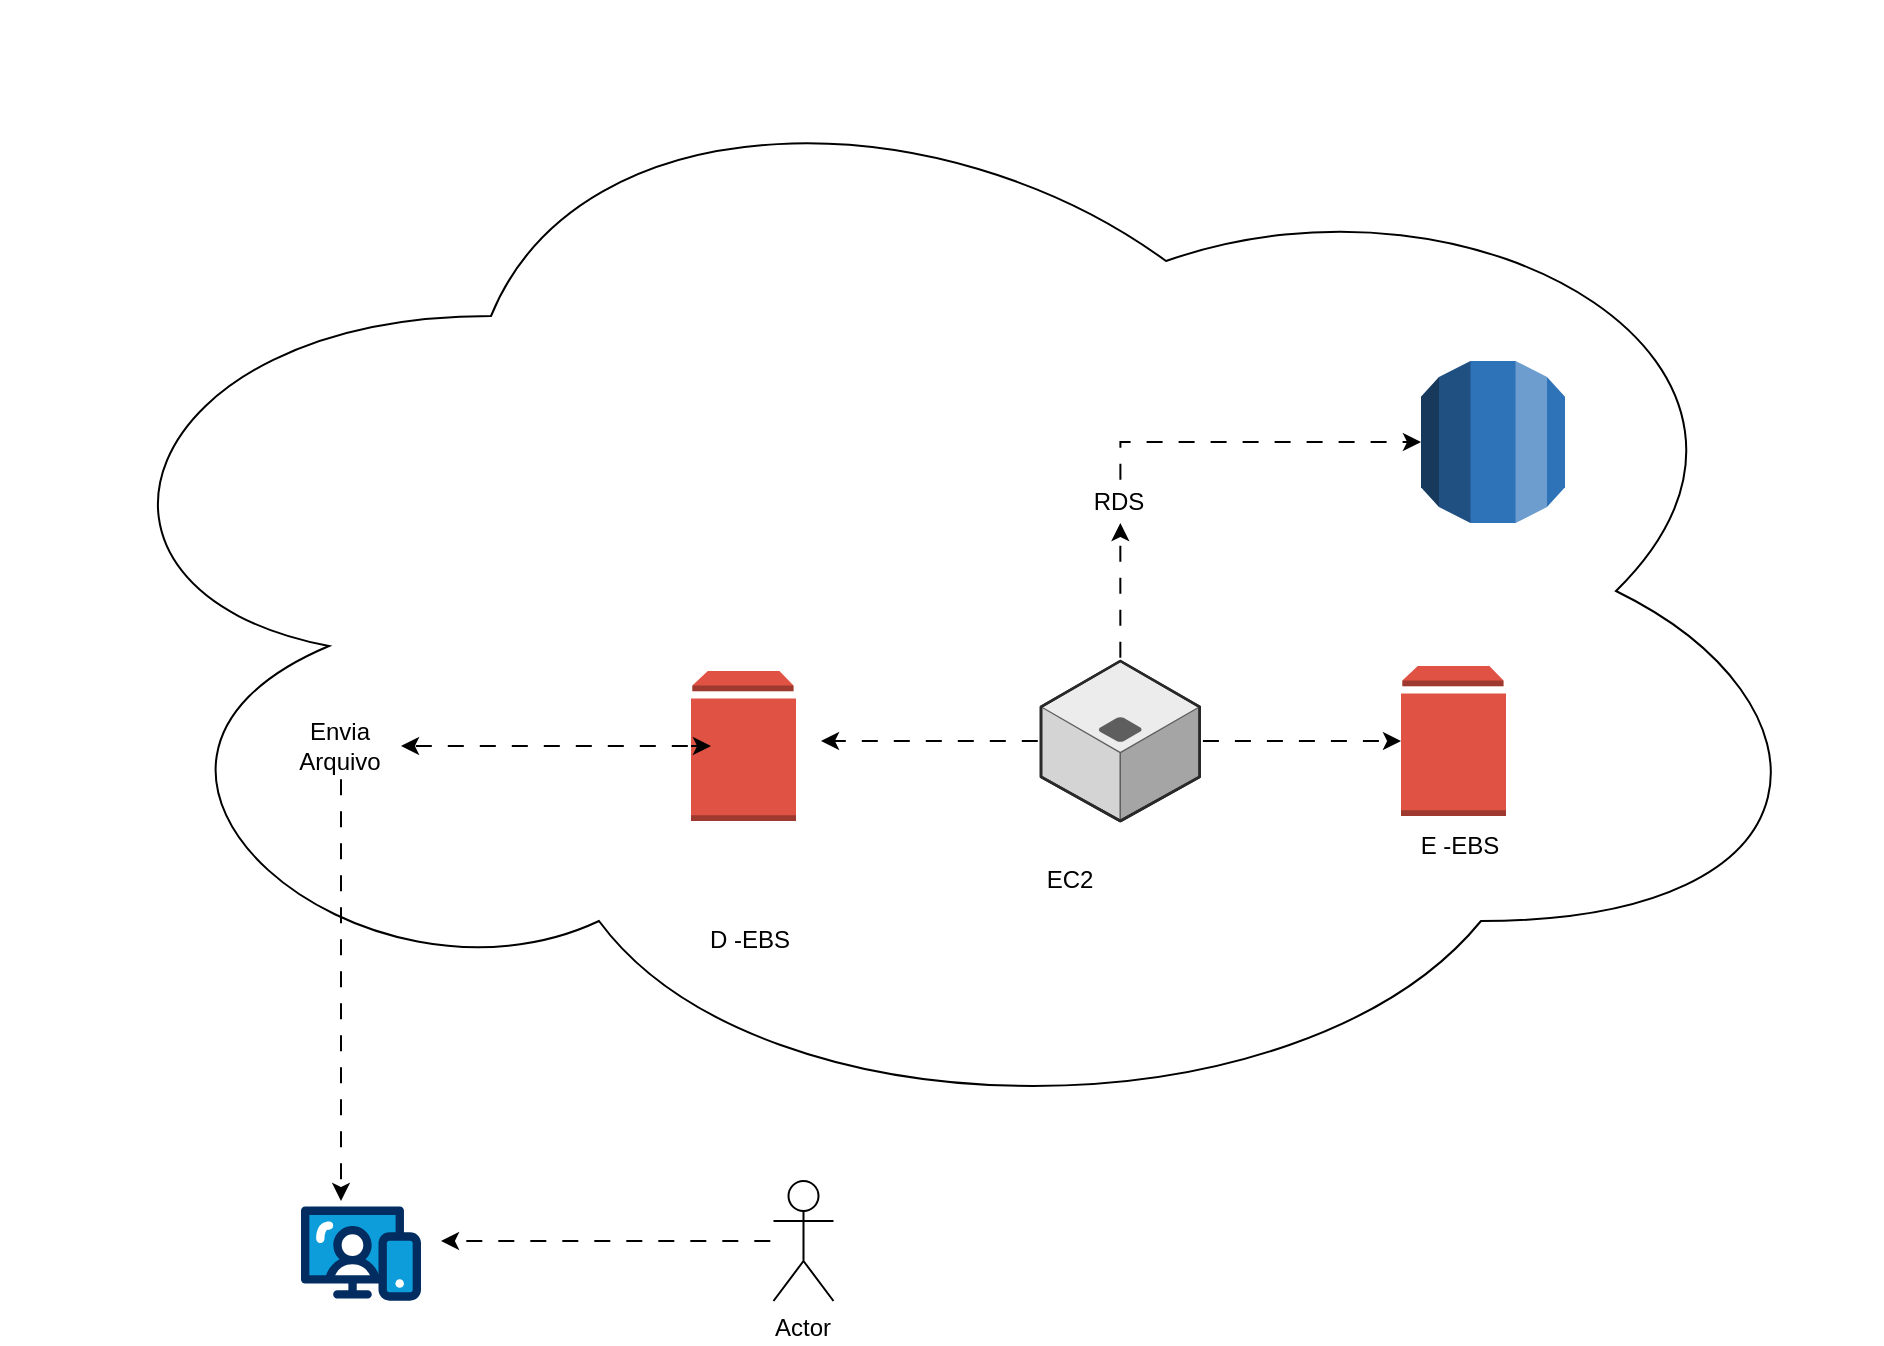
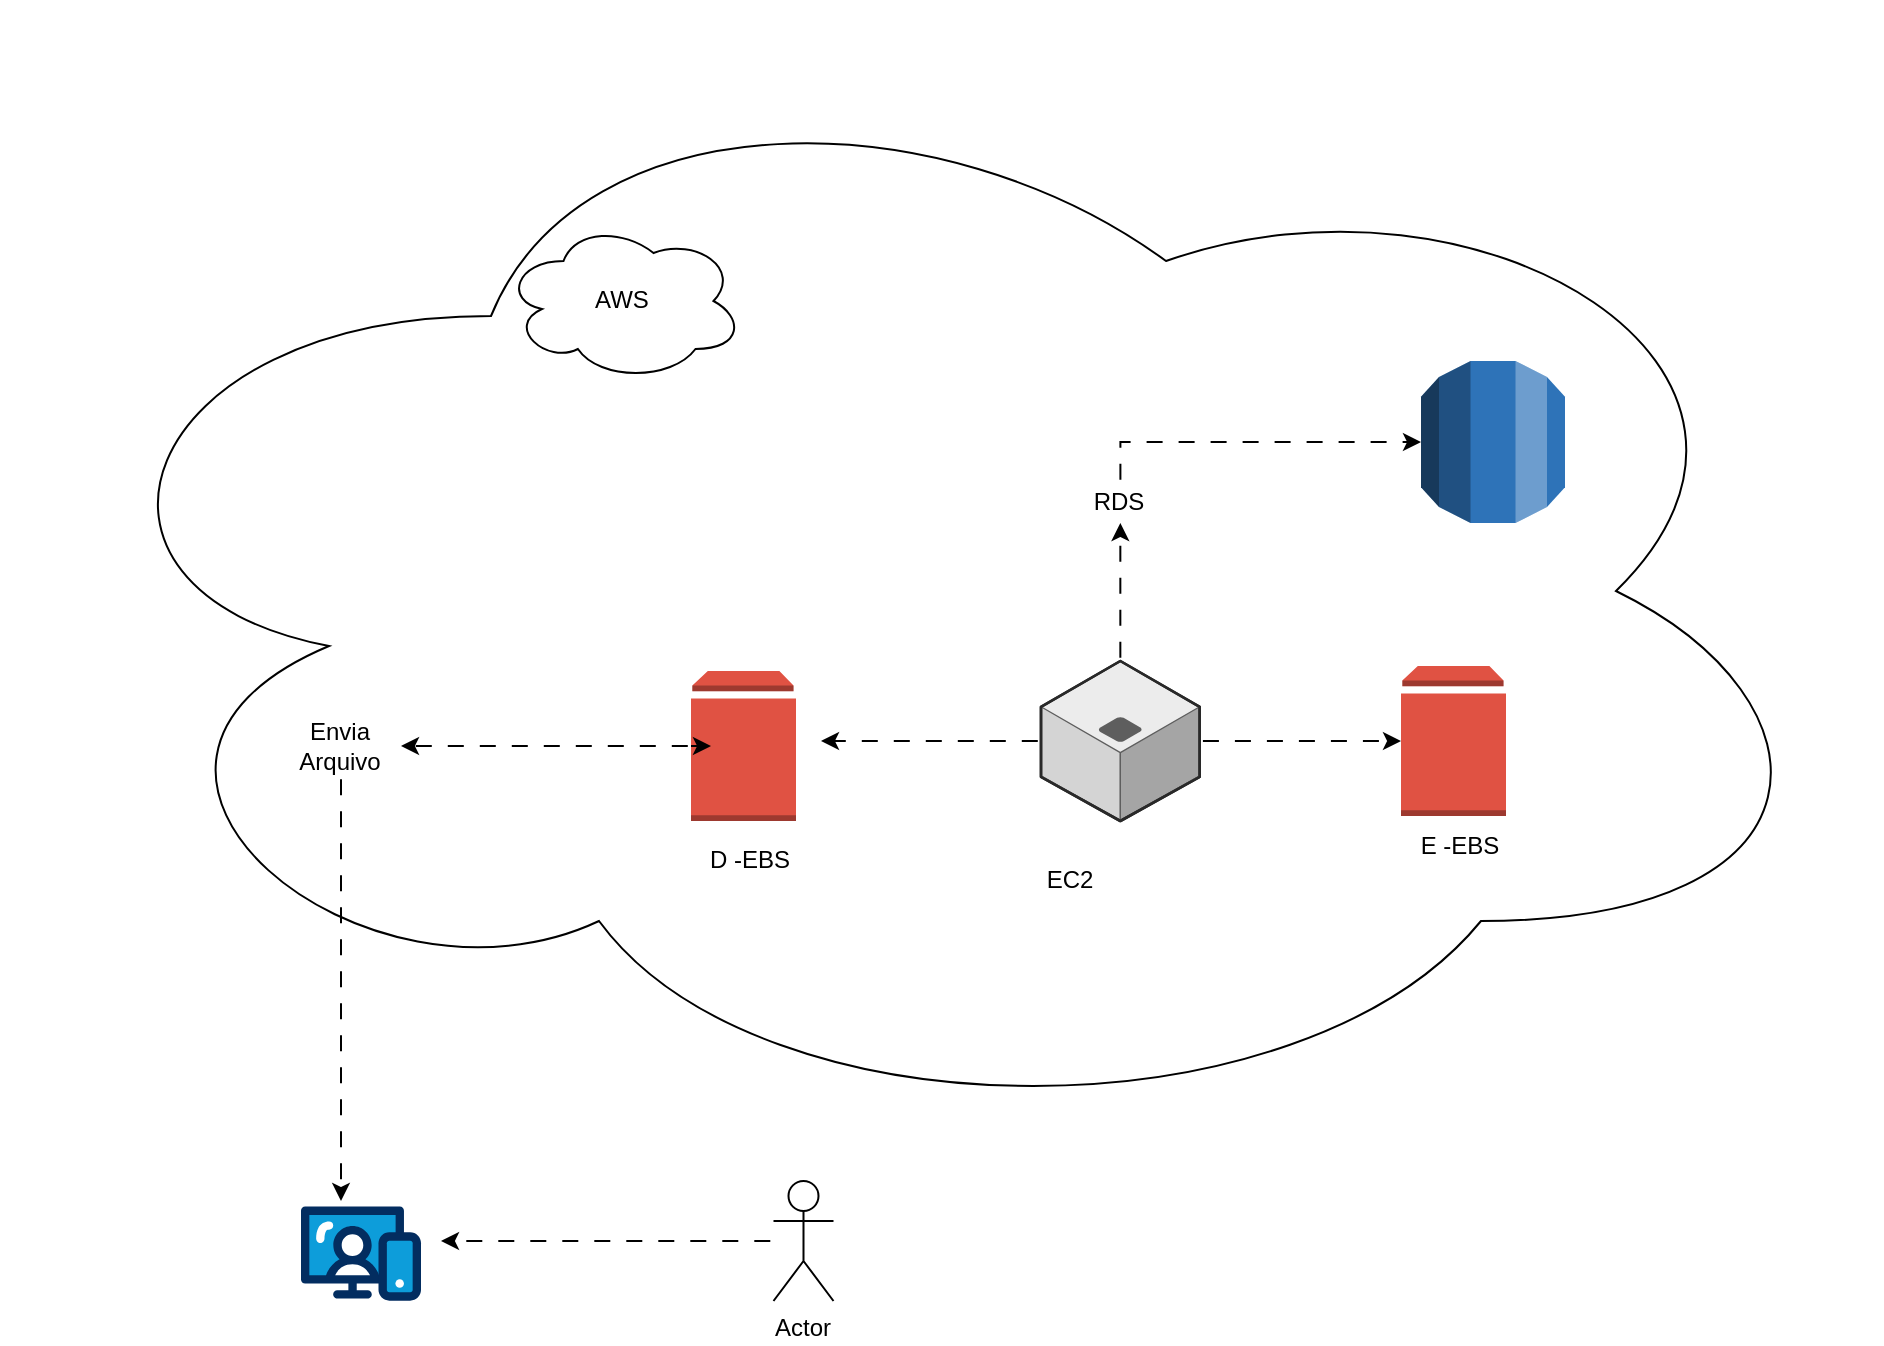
node "AWS": added
node "D -EBS": moved (751, 941) -> (751, 861)
